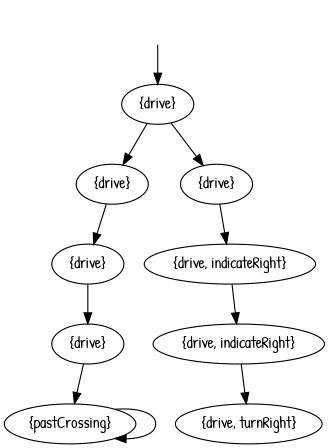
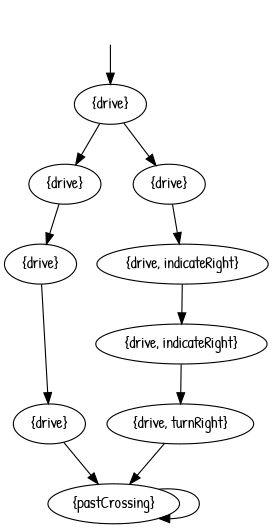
edge "{drive, turnRight}" -> "{pastCrossing}": added
